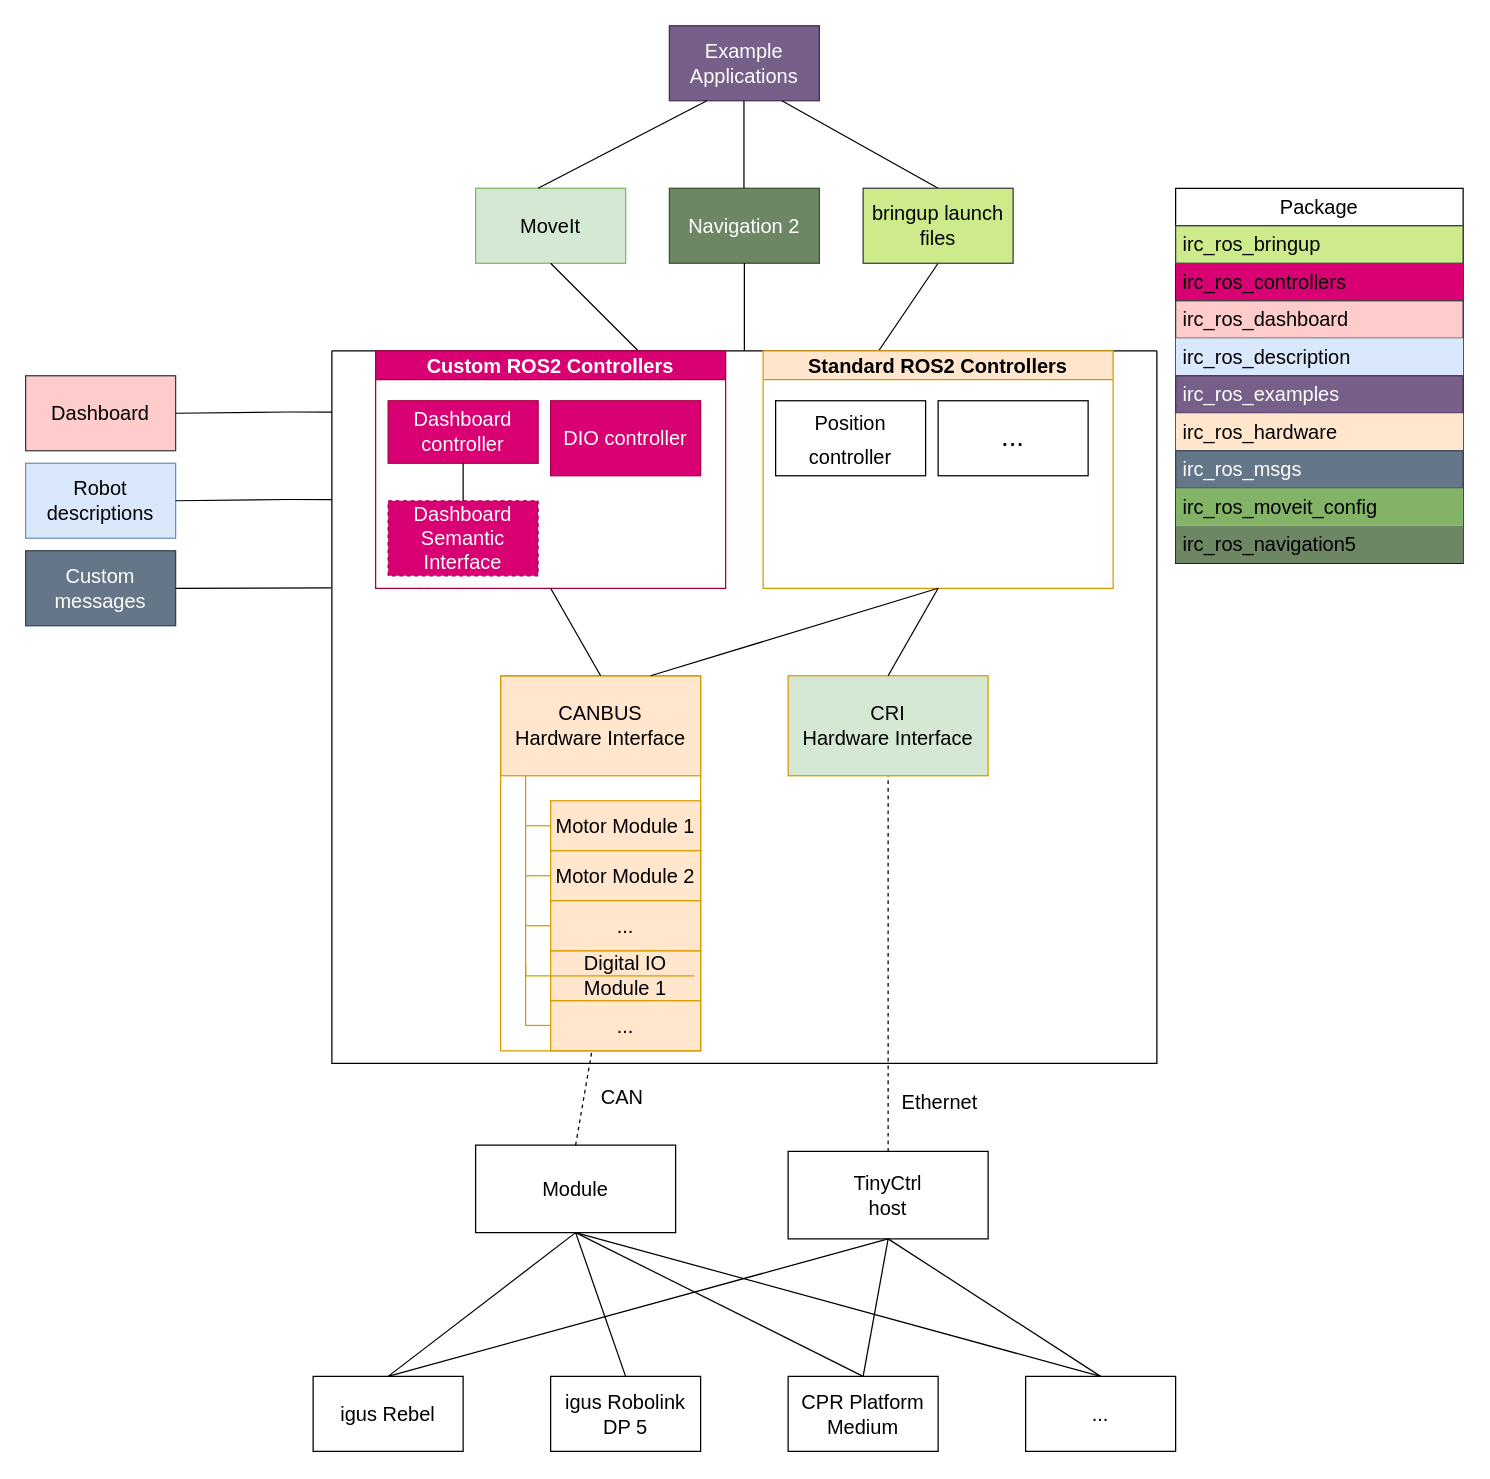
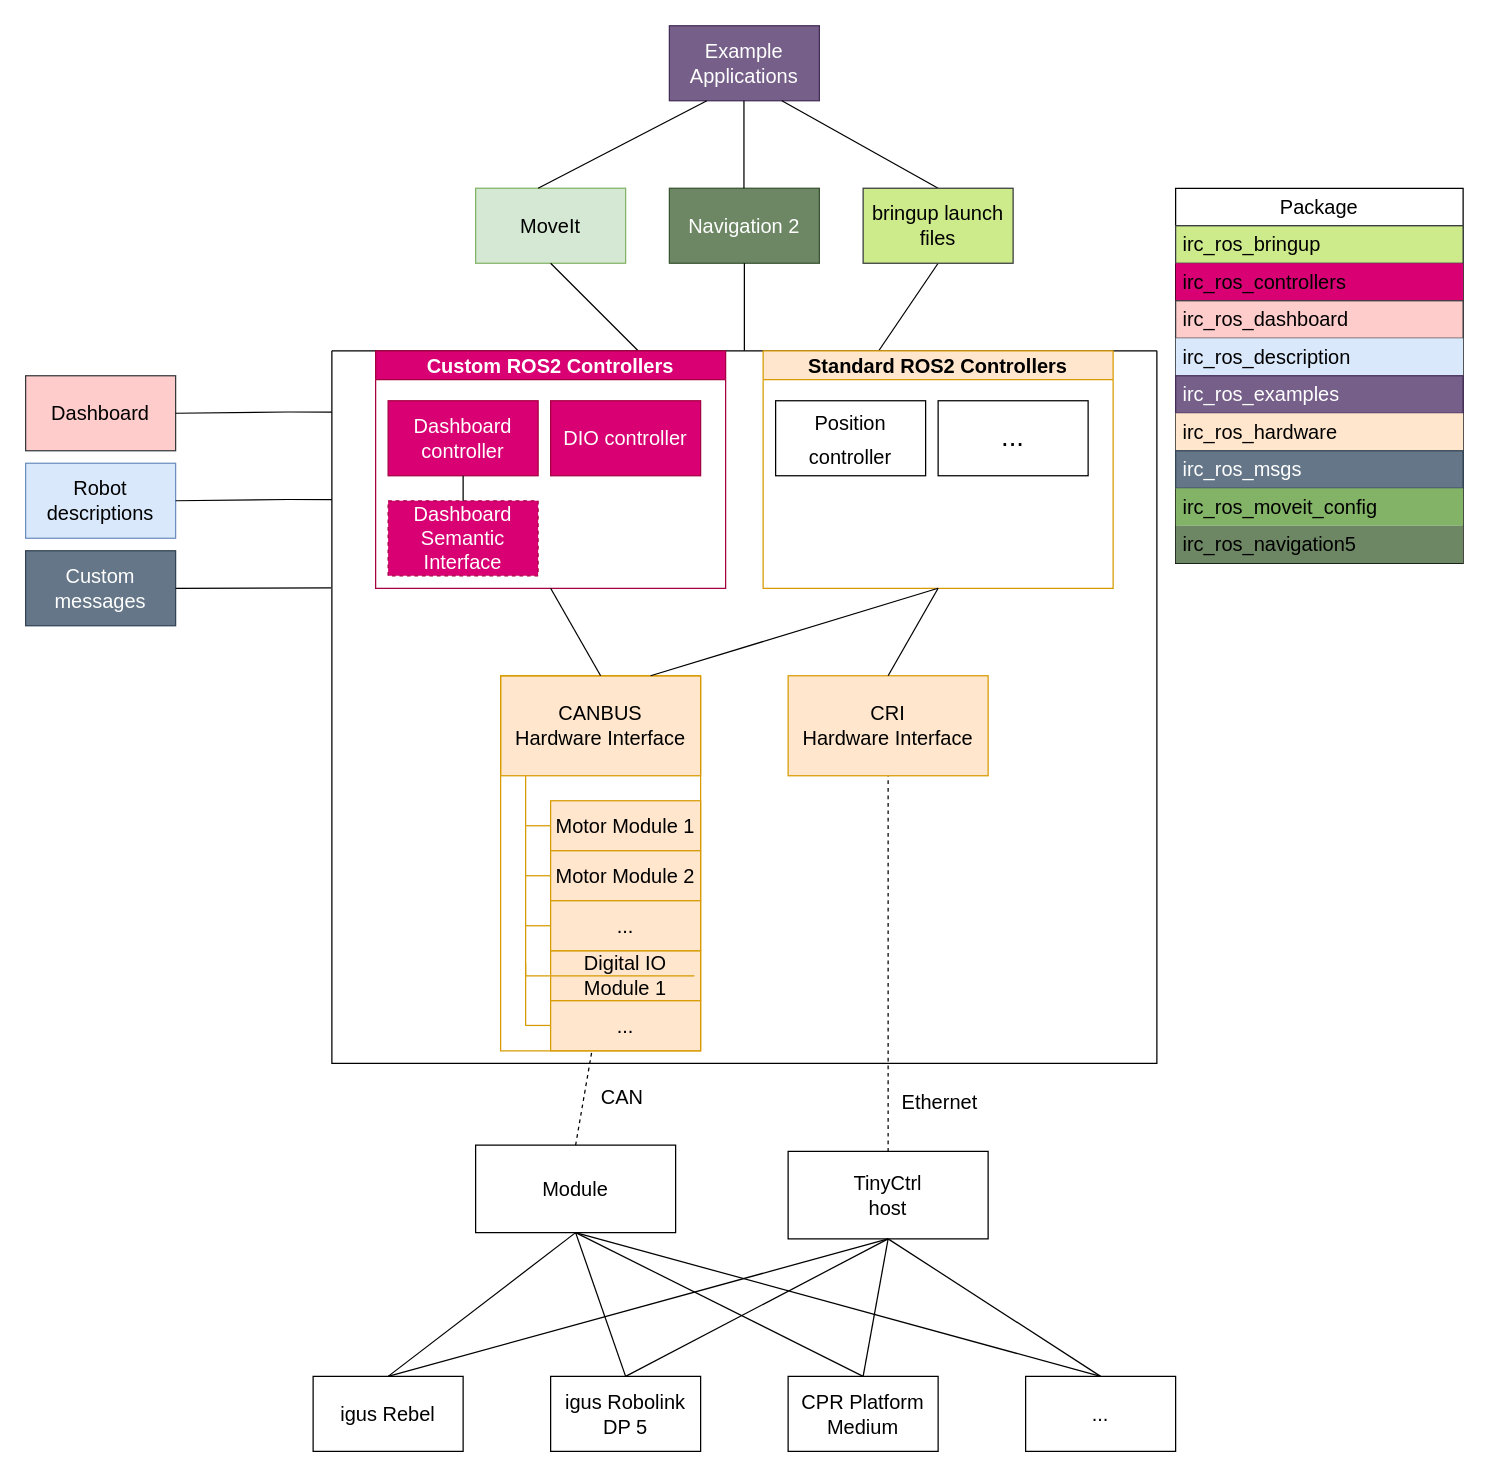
node "Dashboard controller": size 150x63 -> 150x75
node "CRI Hardware Interface": fillcolor #d5e8d4 -> #ffe6cc
edge "TinyCtrl host" -- "igus Robolink DP 5": added
